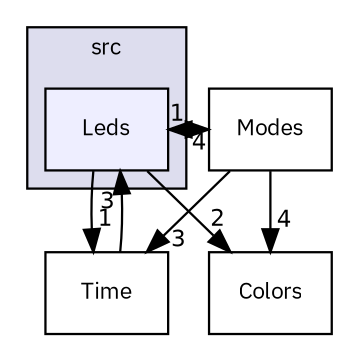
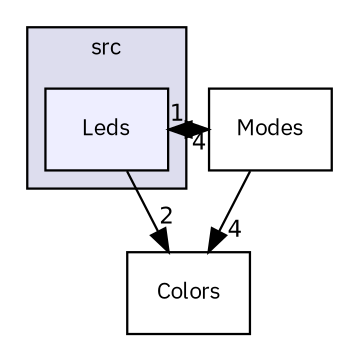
node "Time": removed
